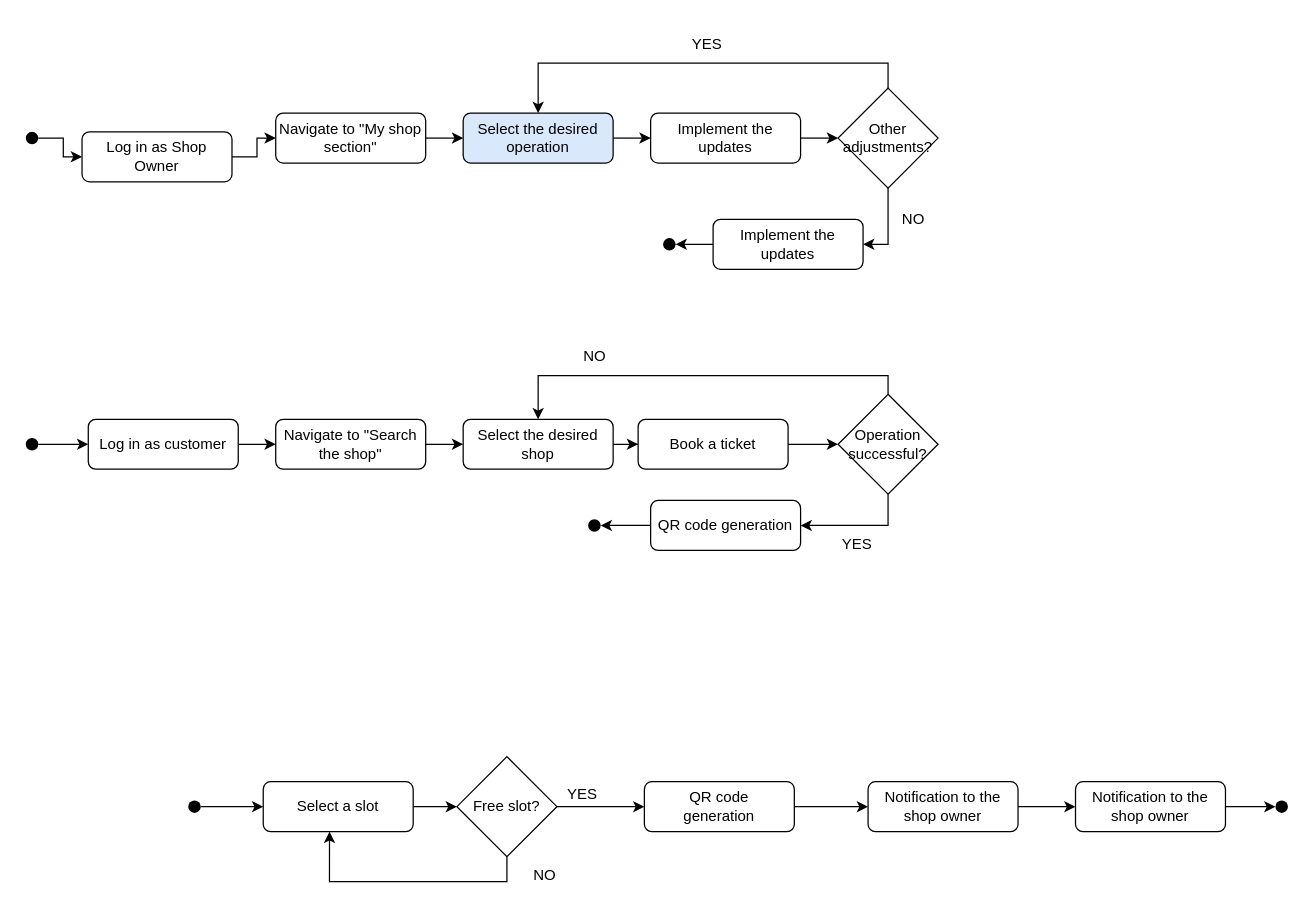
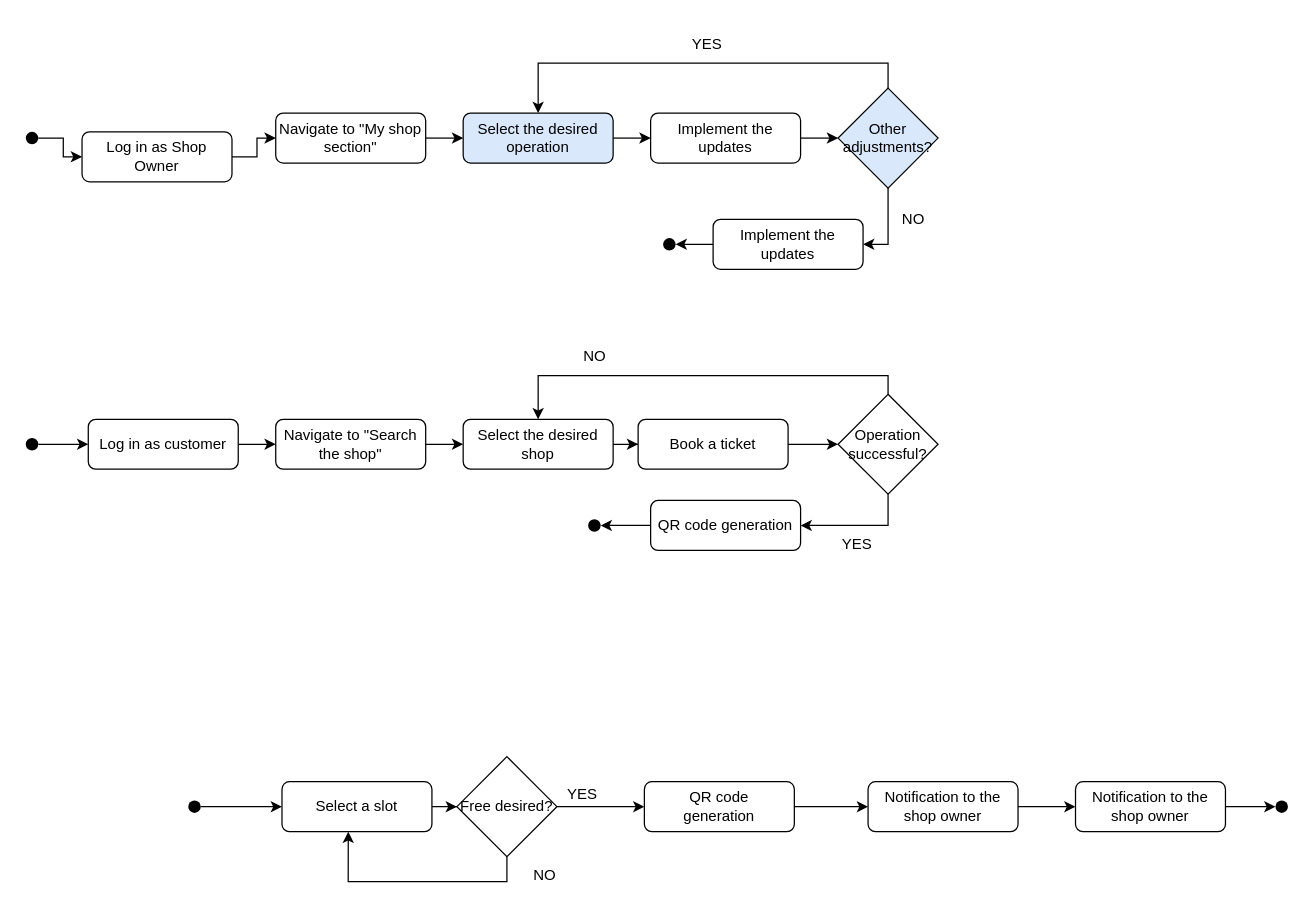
node "Other adjustments?": fillcolor #ffffff -> #dae8fc
node "Select a slot": moved (338, 807) -> (357, 807)
node "Free slot?": label "Free slot?" -> "Free desired?"
